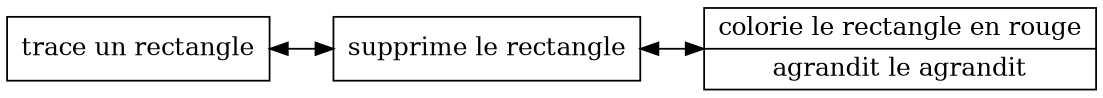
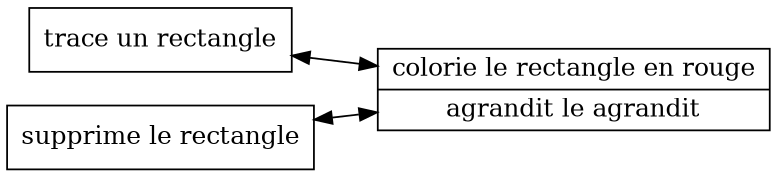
edge "trace un rectangle" -- "supprime le rectangle": now "trace un rectangle" -- "colorie le rectangle en rouge"
